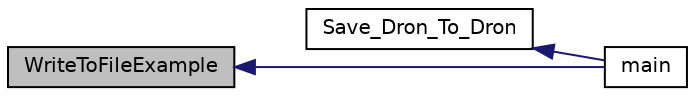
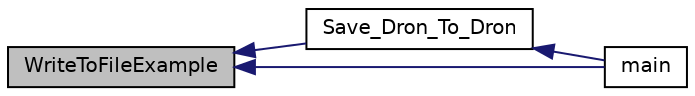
edge "Save_Dron_To_Dron" -> "WriteToFileExample": added
